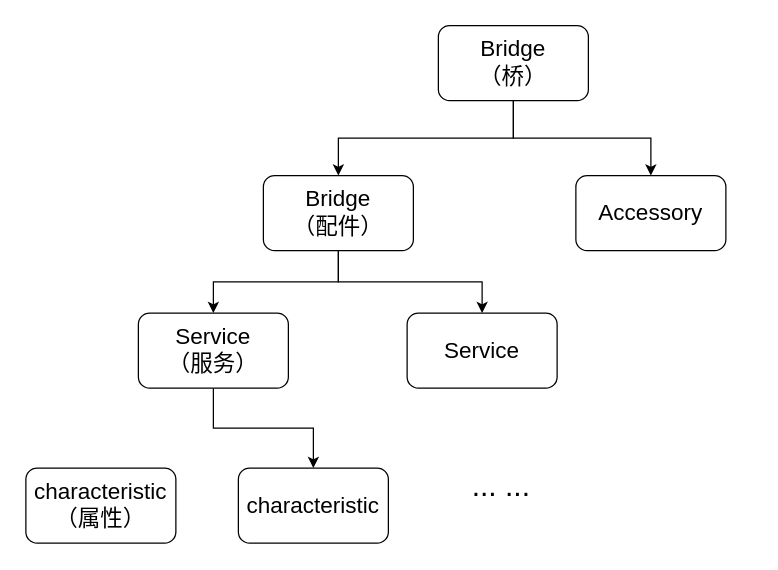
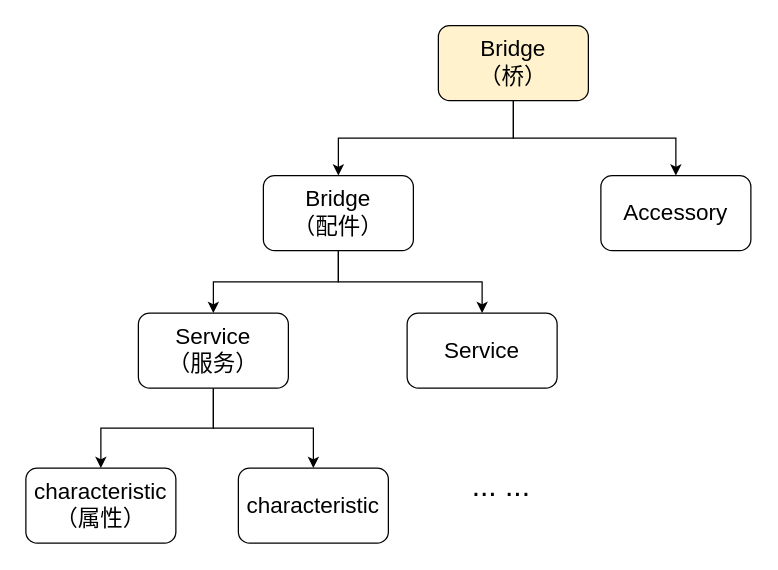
node "Bridge （桥）": fillcolor #ffffff -> #fff2cc
node "Accessory": moved (651, 213) -> (676, 213)
edge "Service （服务）" -> "characteristic （属性）": added
